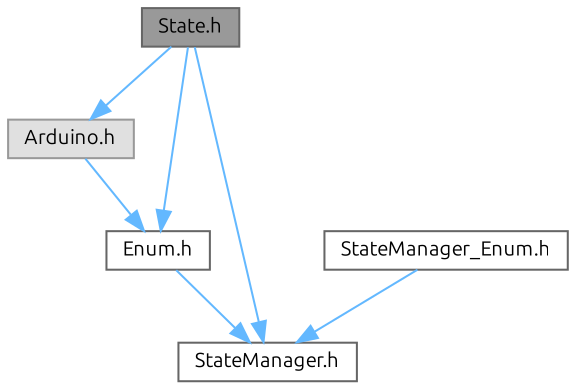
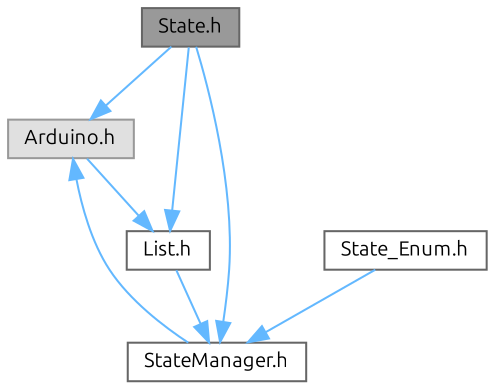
node "Enum.h": label "Enum.h" -> "List.h"
node "StateManager_Enum.h": label "StateManager_Enum.h" -> "State_Enum.h"
edge "StateManager.h" -> "Arduino.h": added
